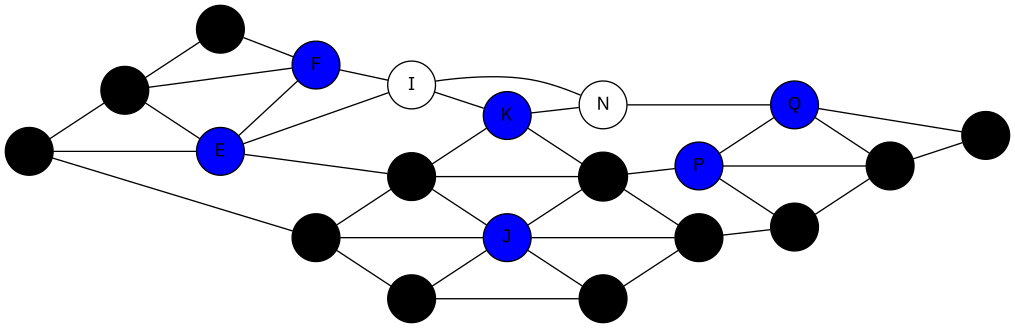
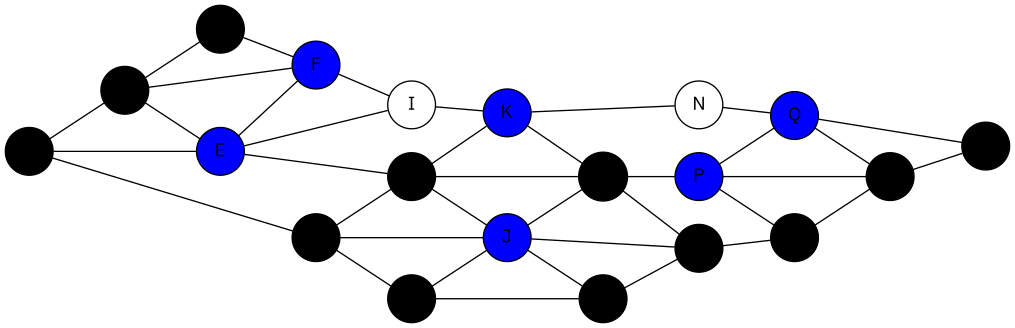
edge "I" -- "N": removed
